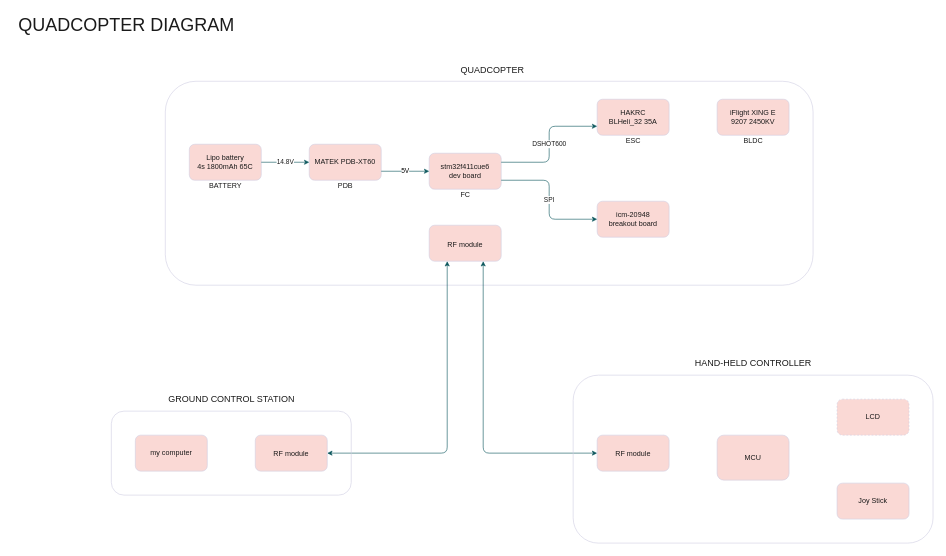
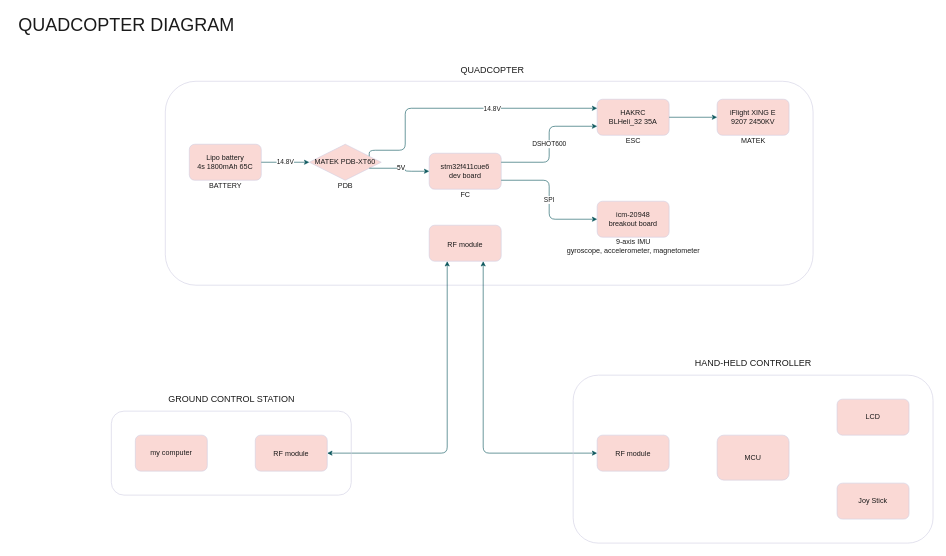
edge "MATEK PDB-XT60" -> "HAKRC BLHeli_32 35A": added, label "14.8V"
edge "HAKRC BLHeli_32 35A" -> "iFlight XING E 9207 2450KV": added
node "BLDC": label "BLDC" -> "MATEK"
node "MATEK PDB-XT60": shape rounded rectangle -> diamond
node "9-axis IMU gyroscope, accelerometer, magnetometer": added
node "LCD": style dashed -> solid
